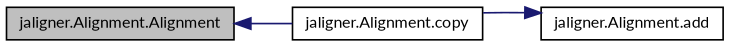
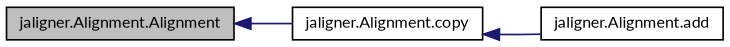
edge "jaligner.Alignment.copy" -> "jaligner.Alignment.add": reversed
